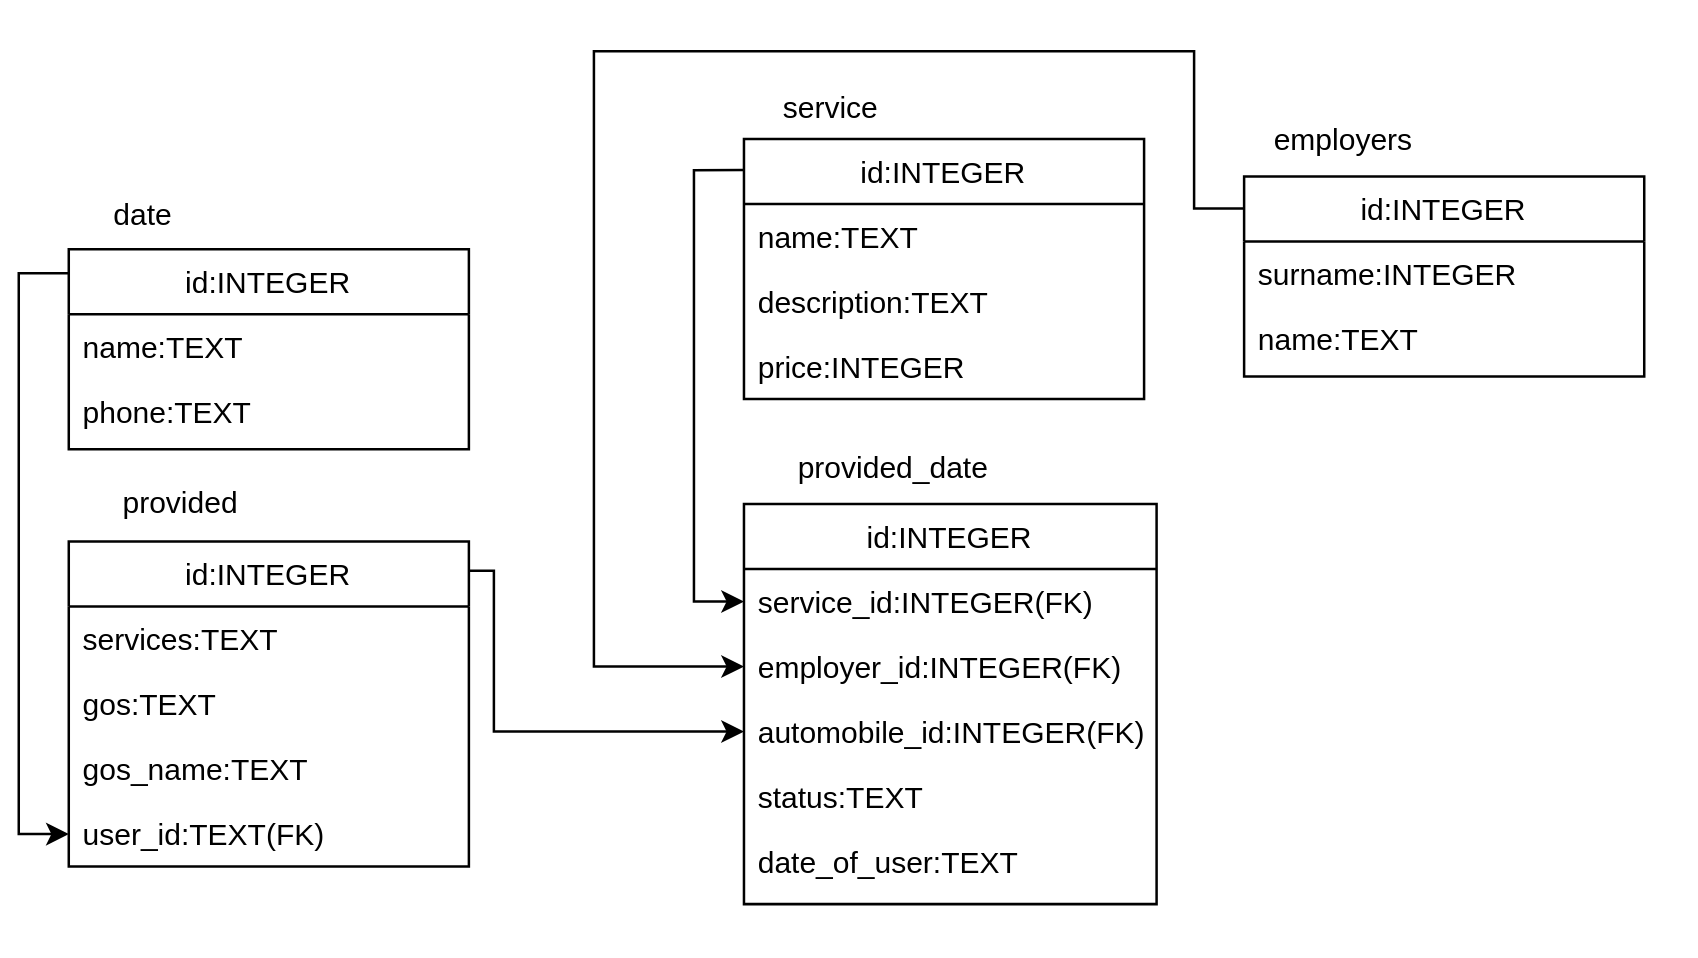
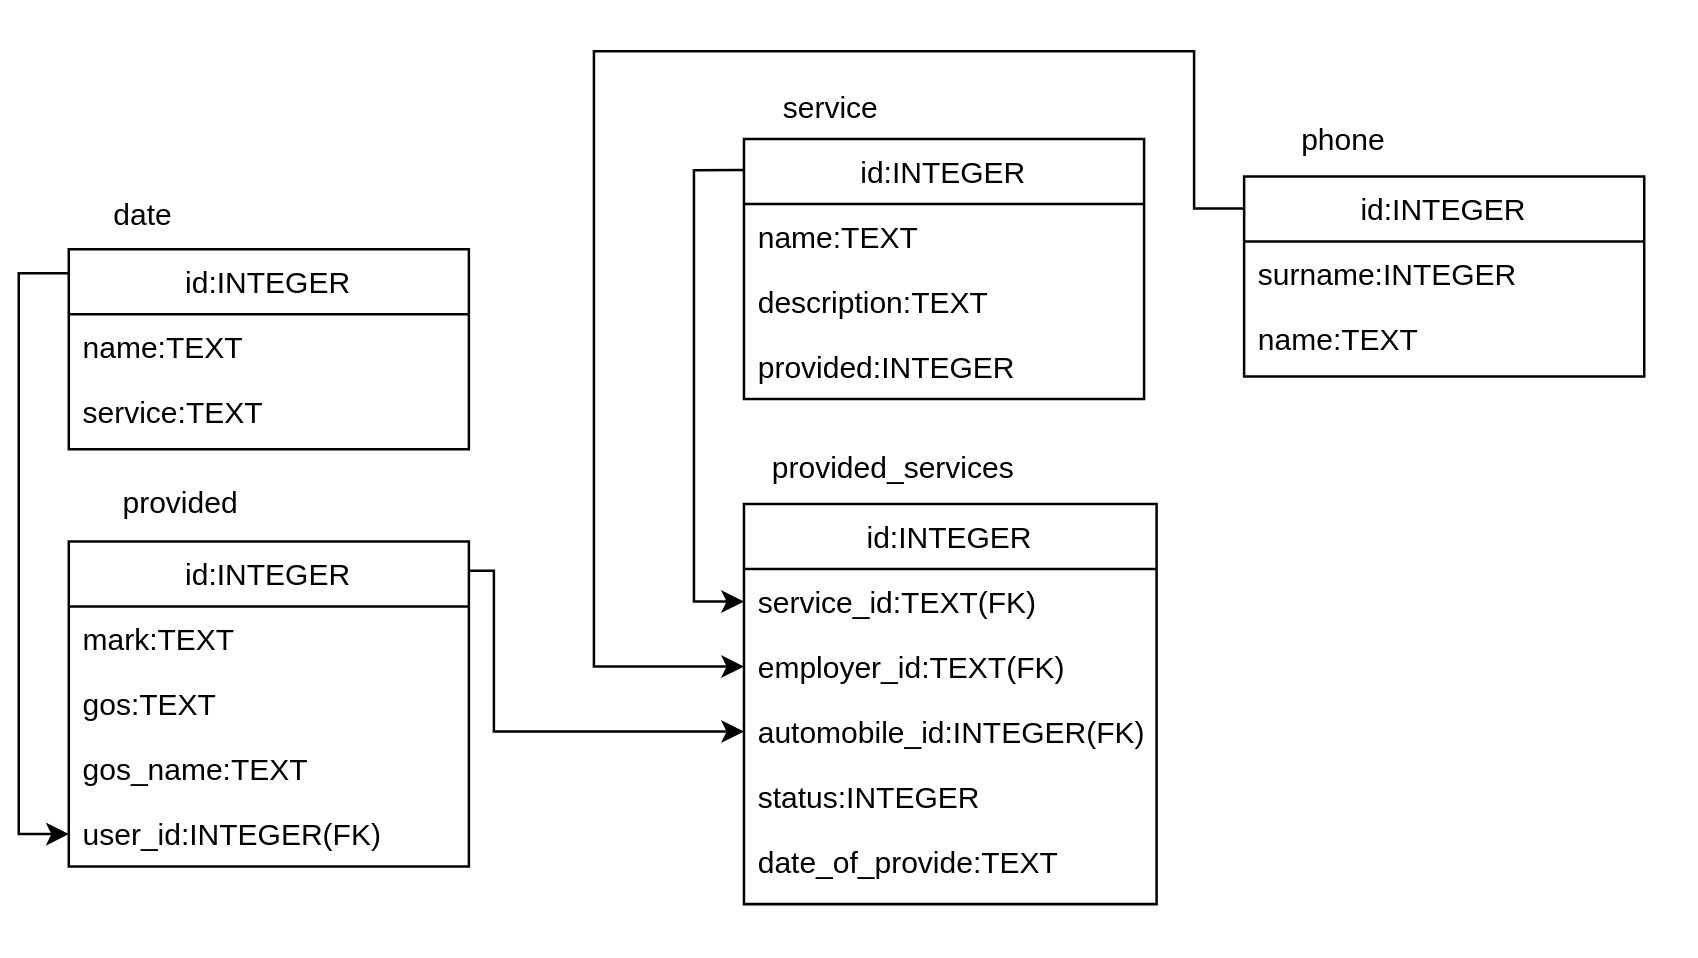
node "employers": label "employers" -> "phone"
node "price:INTEGER": label "price:INTEGER" -> "provided:INTEGER"
node "phone:TEXT": label "phone:TEXT" -> "service:TEXT"
node "provided_date": label "provided_date" -> "provided_services"
node "service_id:INTEGER(FK)": label "service_id:INTEGER(FK)" -> "service_id:TEXT(FK)"
node "services:TEXT": label "services:TEXT" -> "mark:TEXT"
node "employer_id:INTEGER(FK)": label "employer_id:INTEGER(FK)" -> "employer_id:TEXT(FK)"
node "status:TEXT": label "status:TEXT" -> "status:INTEGER"
node "user_id:TEXT(FK)": label "user_id:TEXT(FK)" -> "user_id:INTEGER(FK)"
node "date_of_user:TEXT": label "date_of_user:TEXT" -> "date_of_provide:TEXT"
